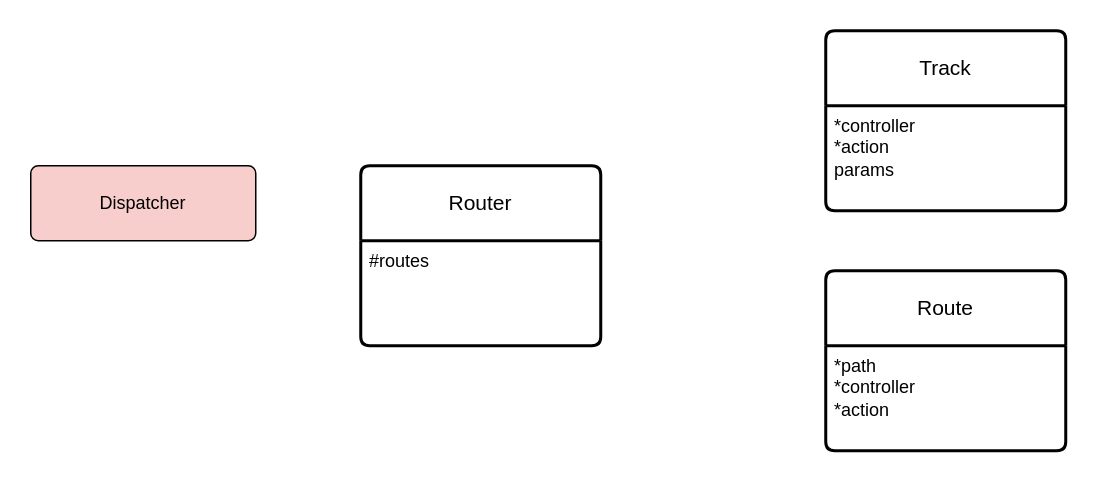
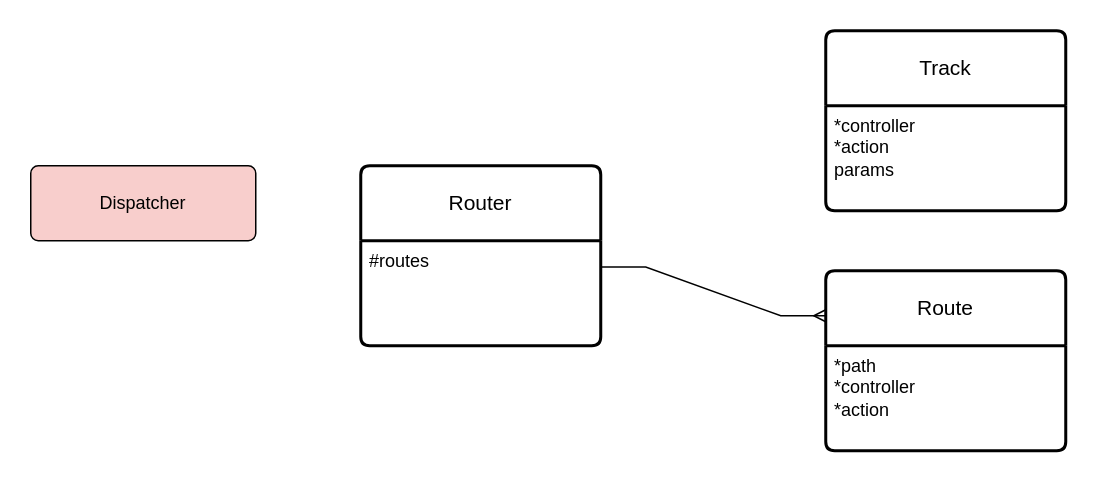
edge "#routes" -> "Route": added
